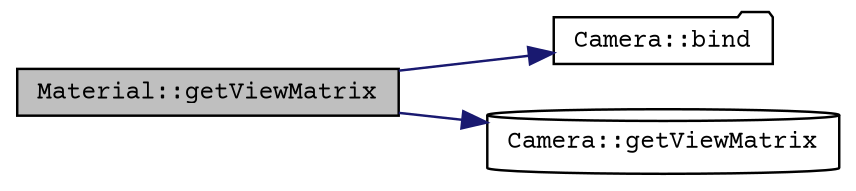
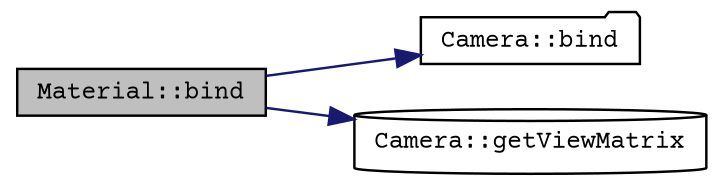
node "Material::getViewMatrix": label "Material::getViewMatrix" -> "Material::bind"
